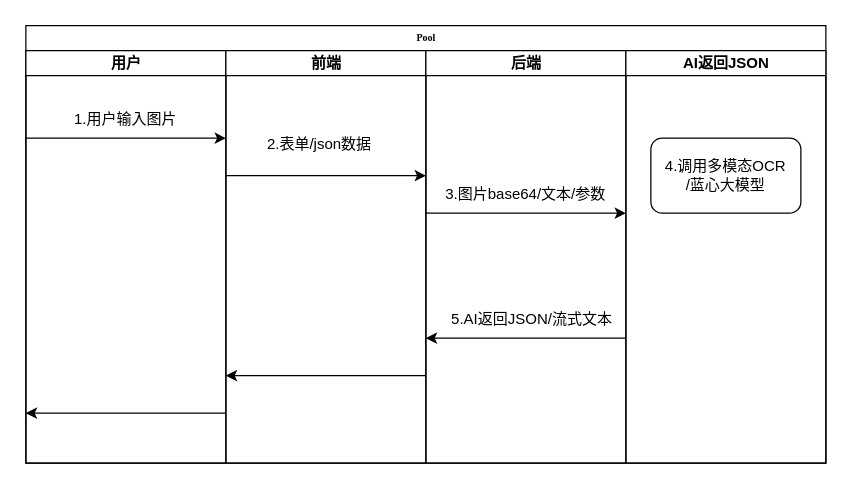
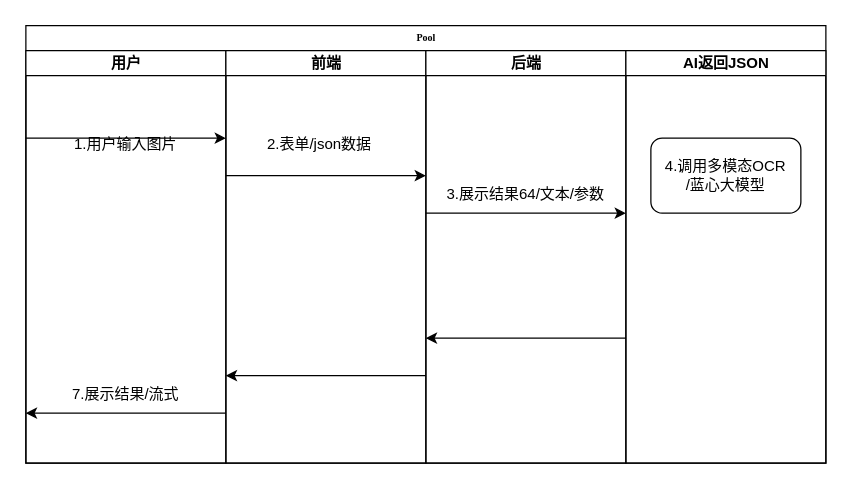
node "1.用户输入图片": moved (126, 119) -> (126, 144)
node "3.图片base64/文本/参数": label "3.图片base64/文本/参数" -> "3.展示结果64/文本/参数"
node "5.AI返回JSON/流式文本": removed
node "7.展示结果/流式": added
